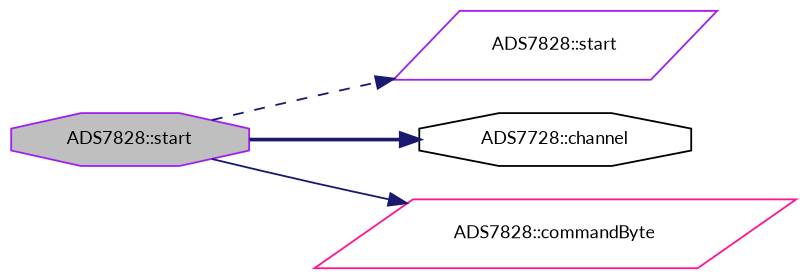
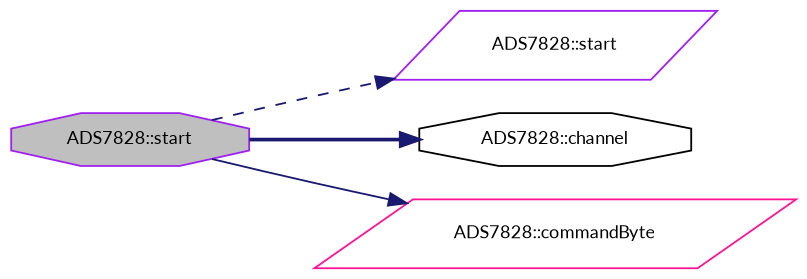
node "ADS7728::channel": label "ADS7728::channel" -> "ADS7828::channel"
